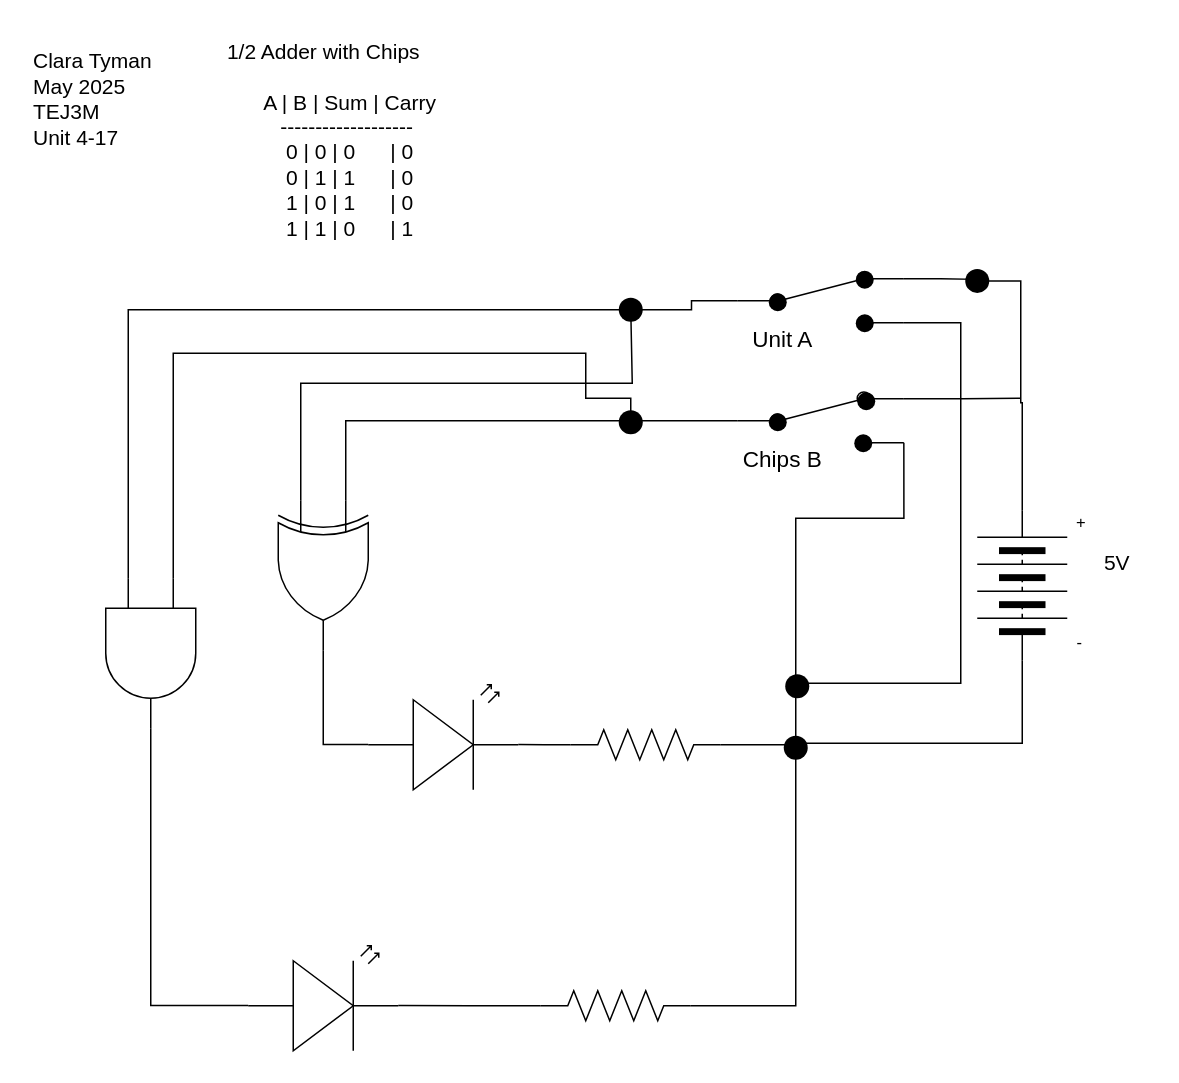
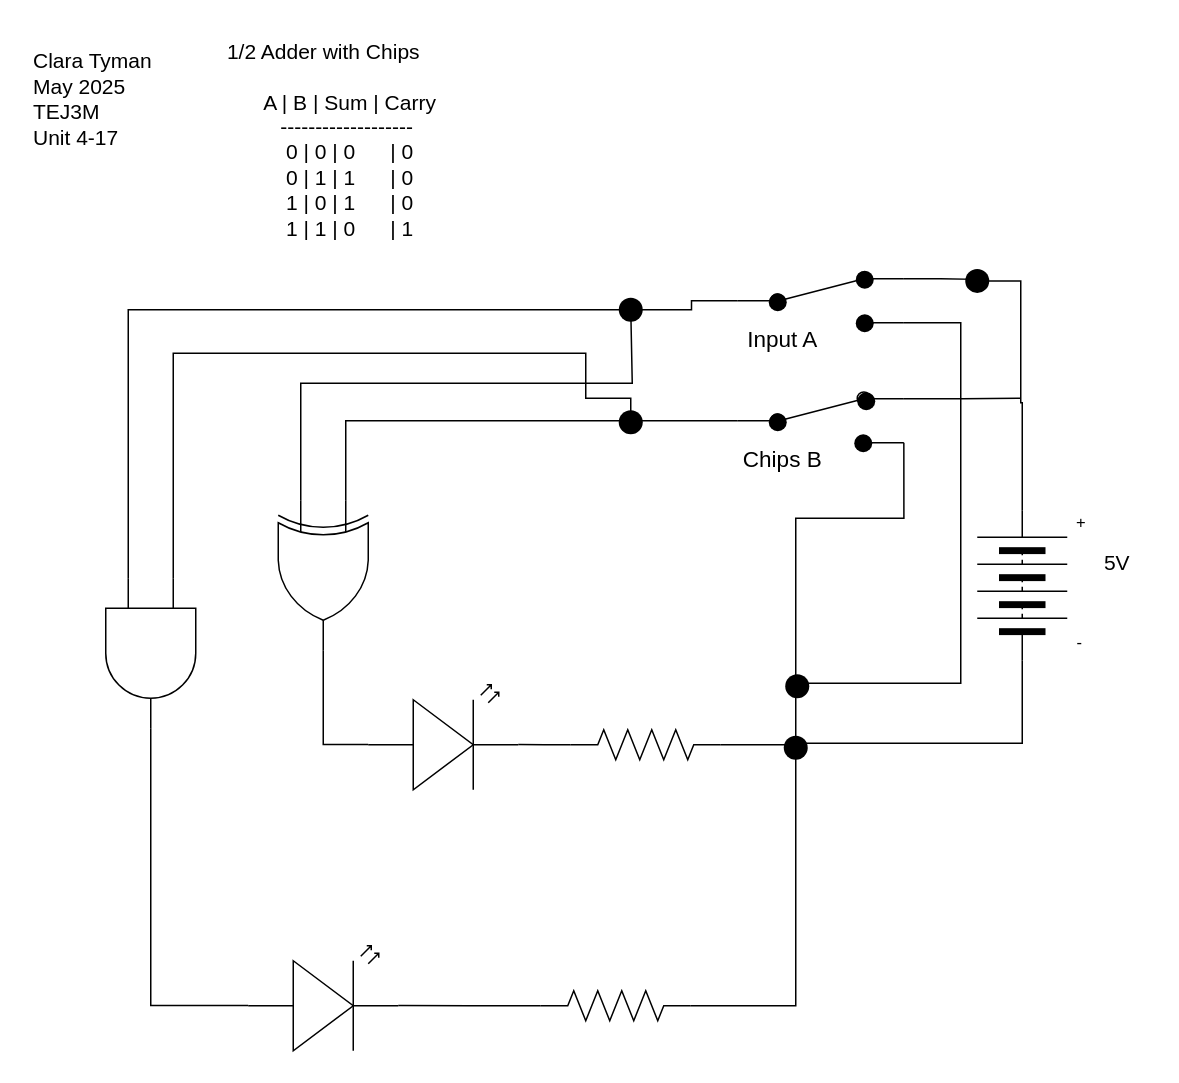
node "Unit A": label "Unit A" -> "Input A"
